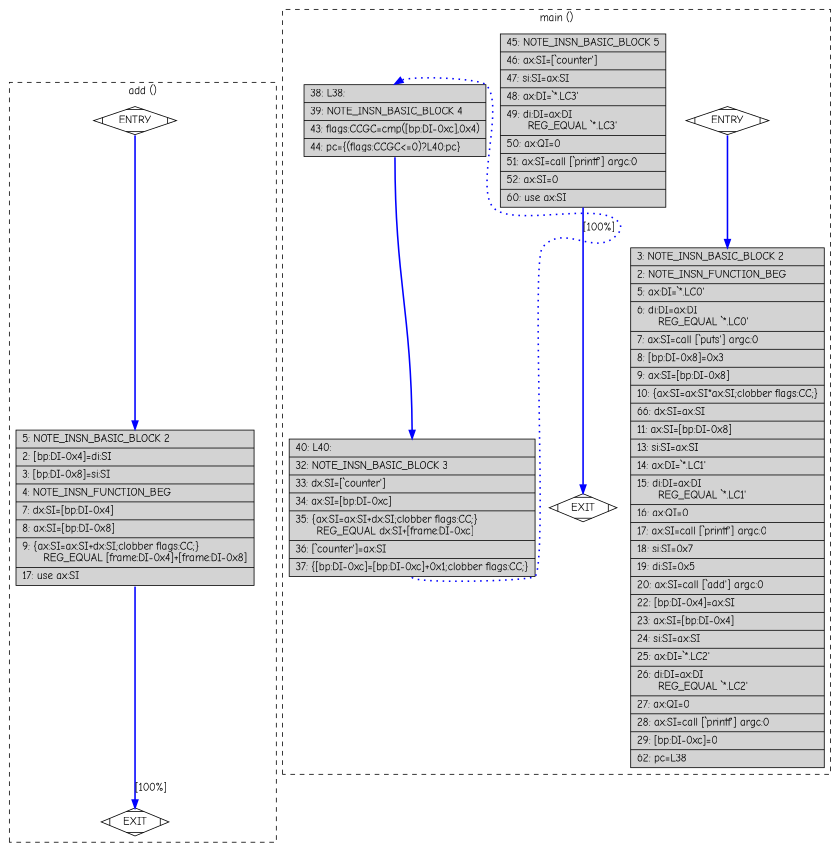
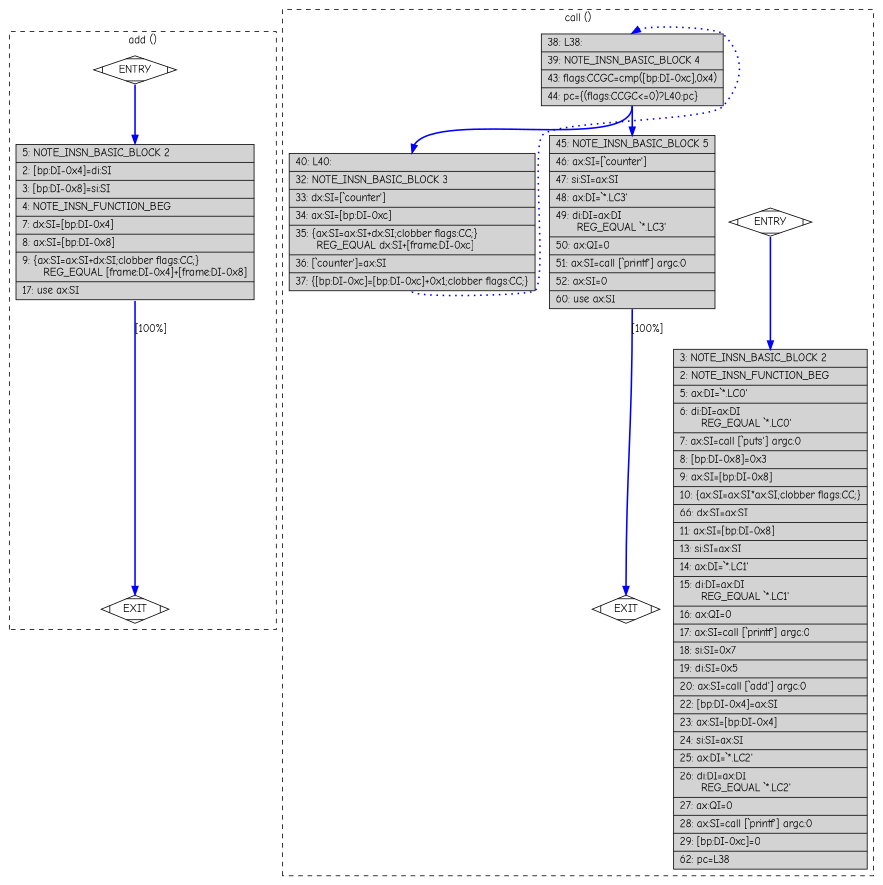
cluster "main ()": label "main ()" -> "call ()"
edge "38: L38:" -> "45: NOTE_INSN_BASIC_BLOCK 5": added
